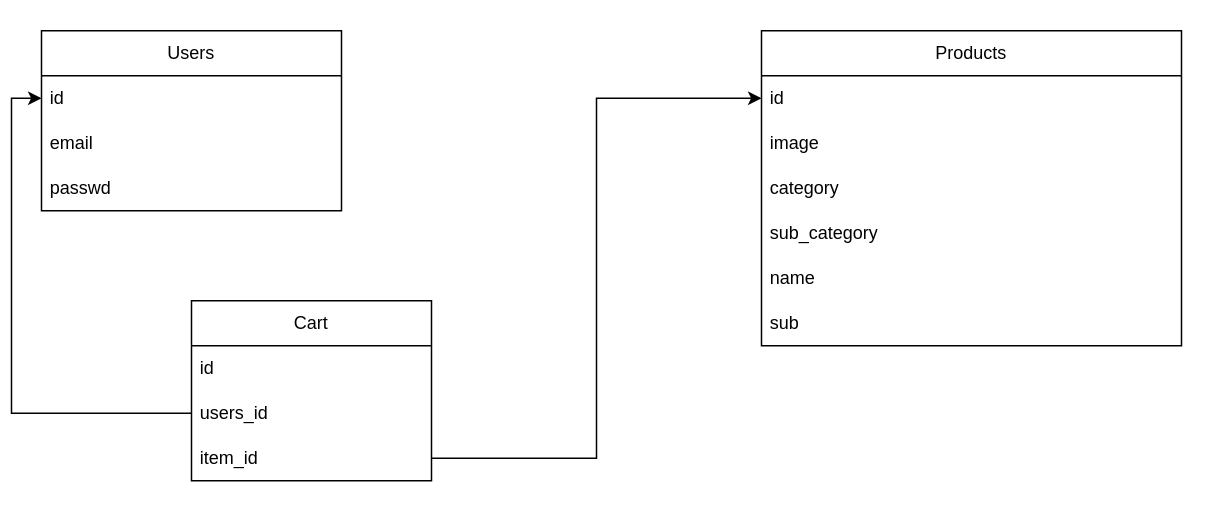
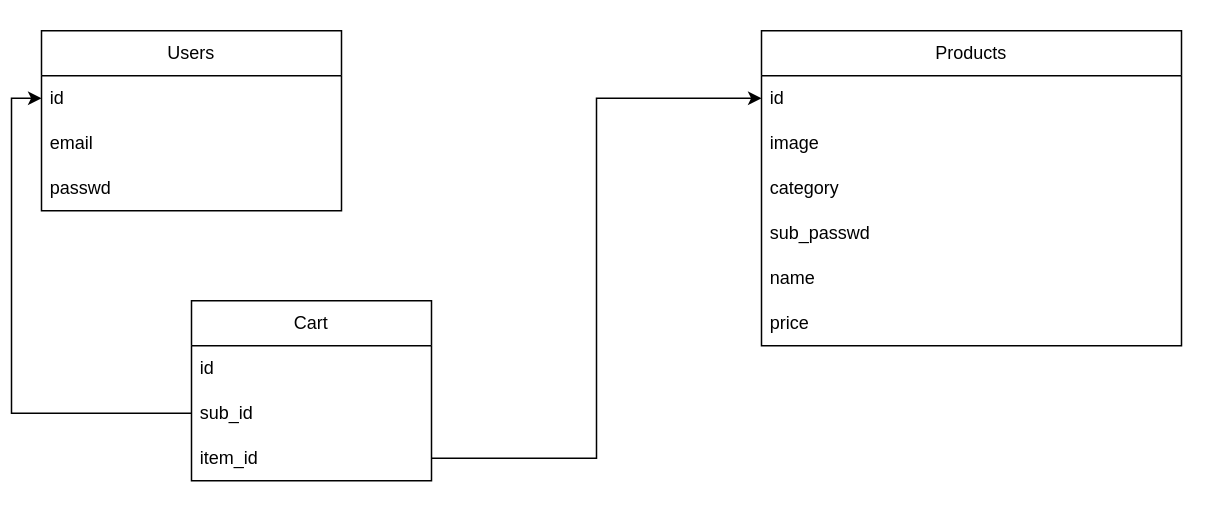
node "sub_category": label "sub_category" -> "sub_passwd"
node "sub": label "sub" -> "price"
node "users_id": label "users_id" -> "sub_id"
